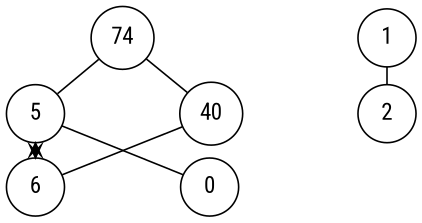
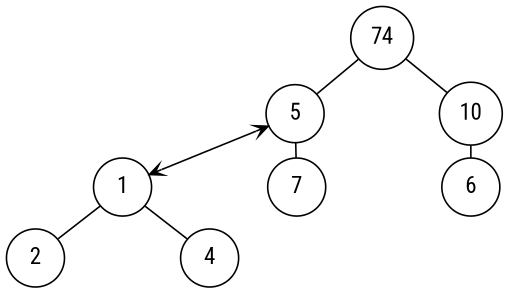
node "40": label "40" -> "10"
edge "5" -- "6": now "5" -- "1"
node "0": label "0" -> "7"
node "4": added
